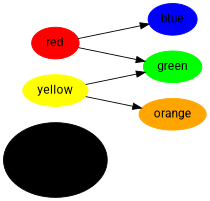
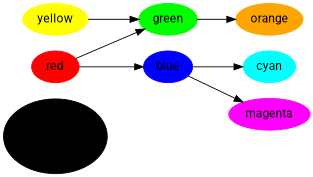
node "cyan": added
edge "yellow" -> "orange": now "green" -> "orange"
node "magenta": added
